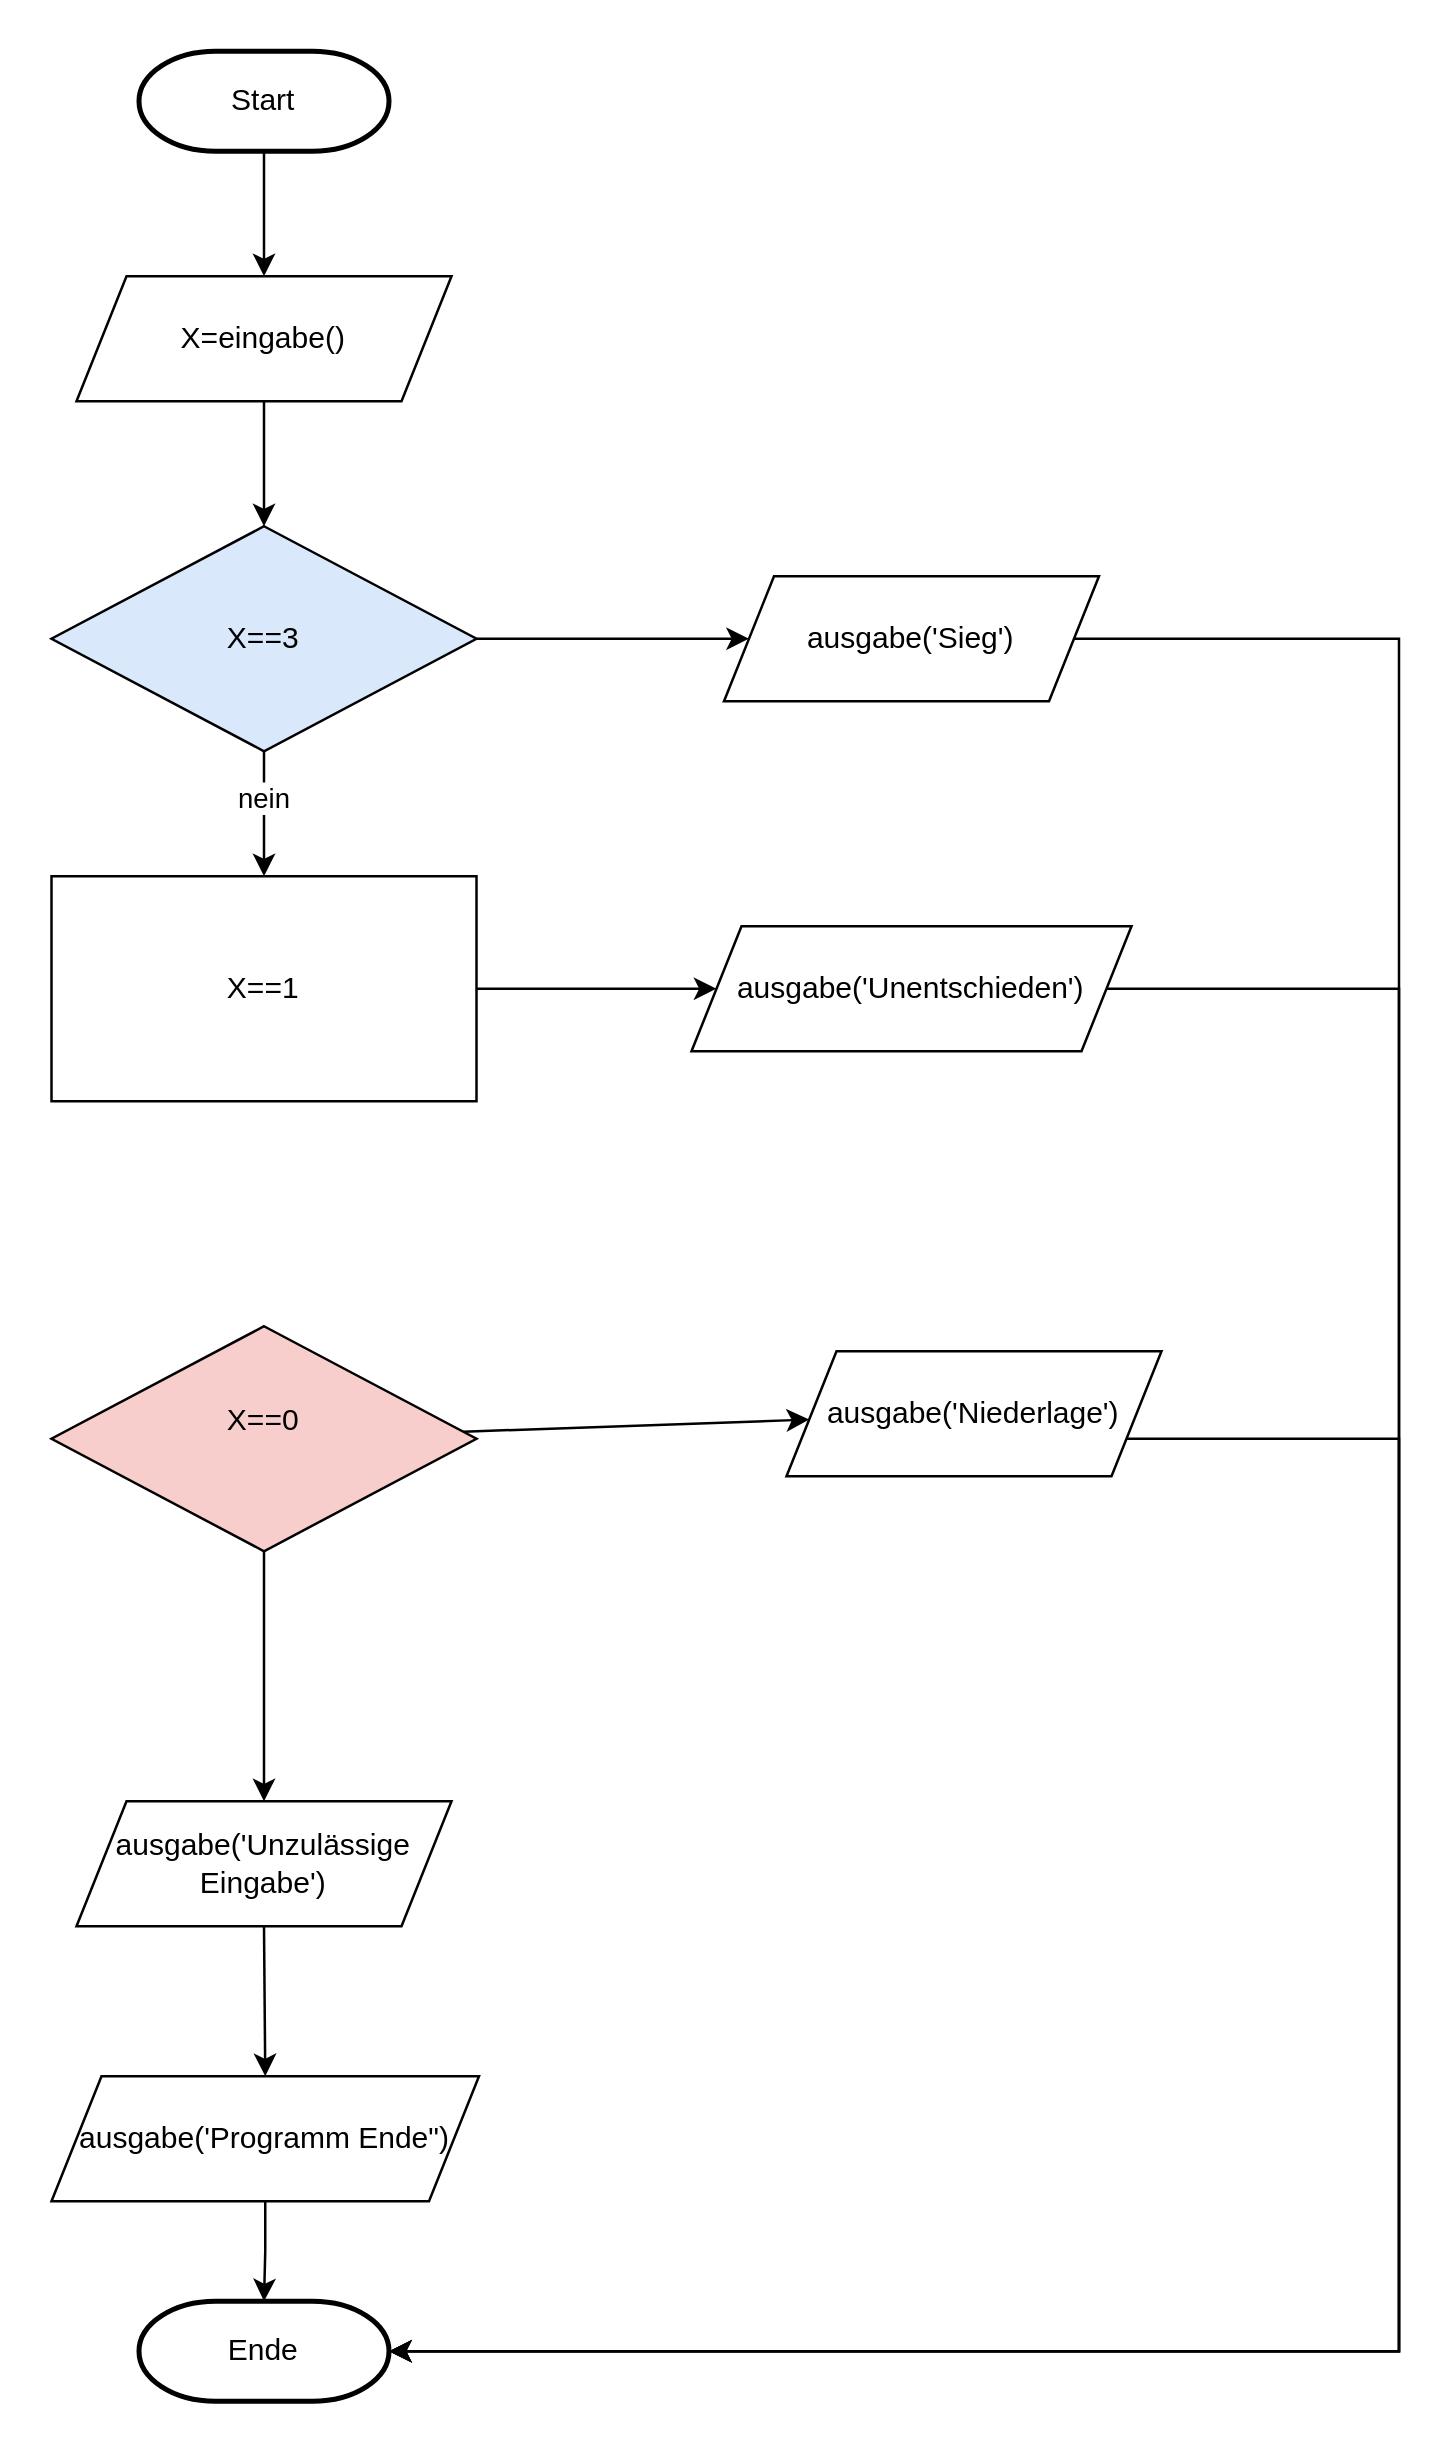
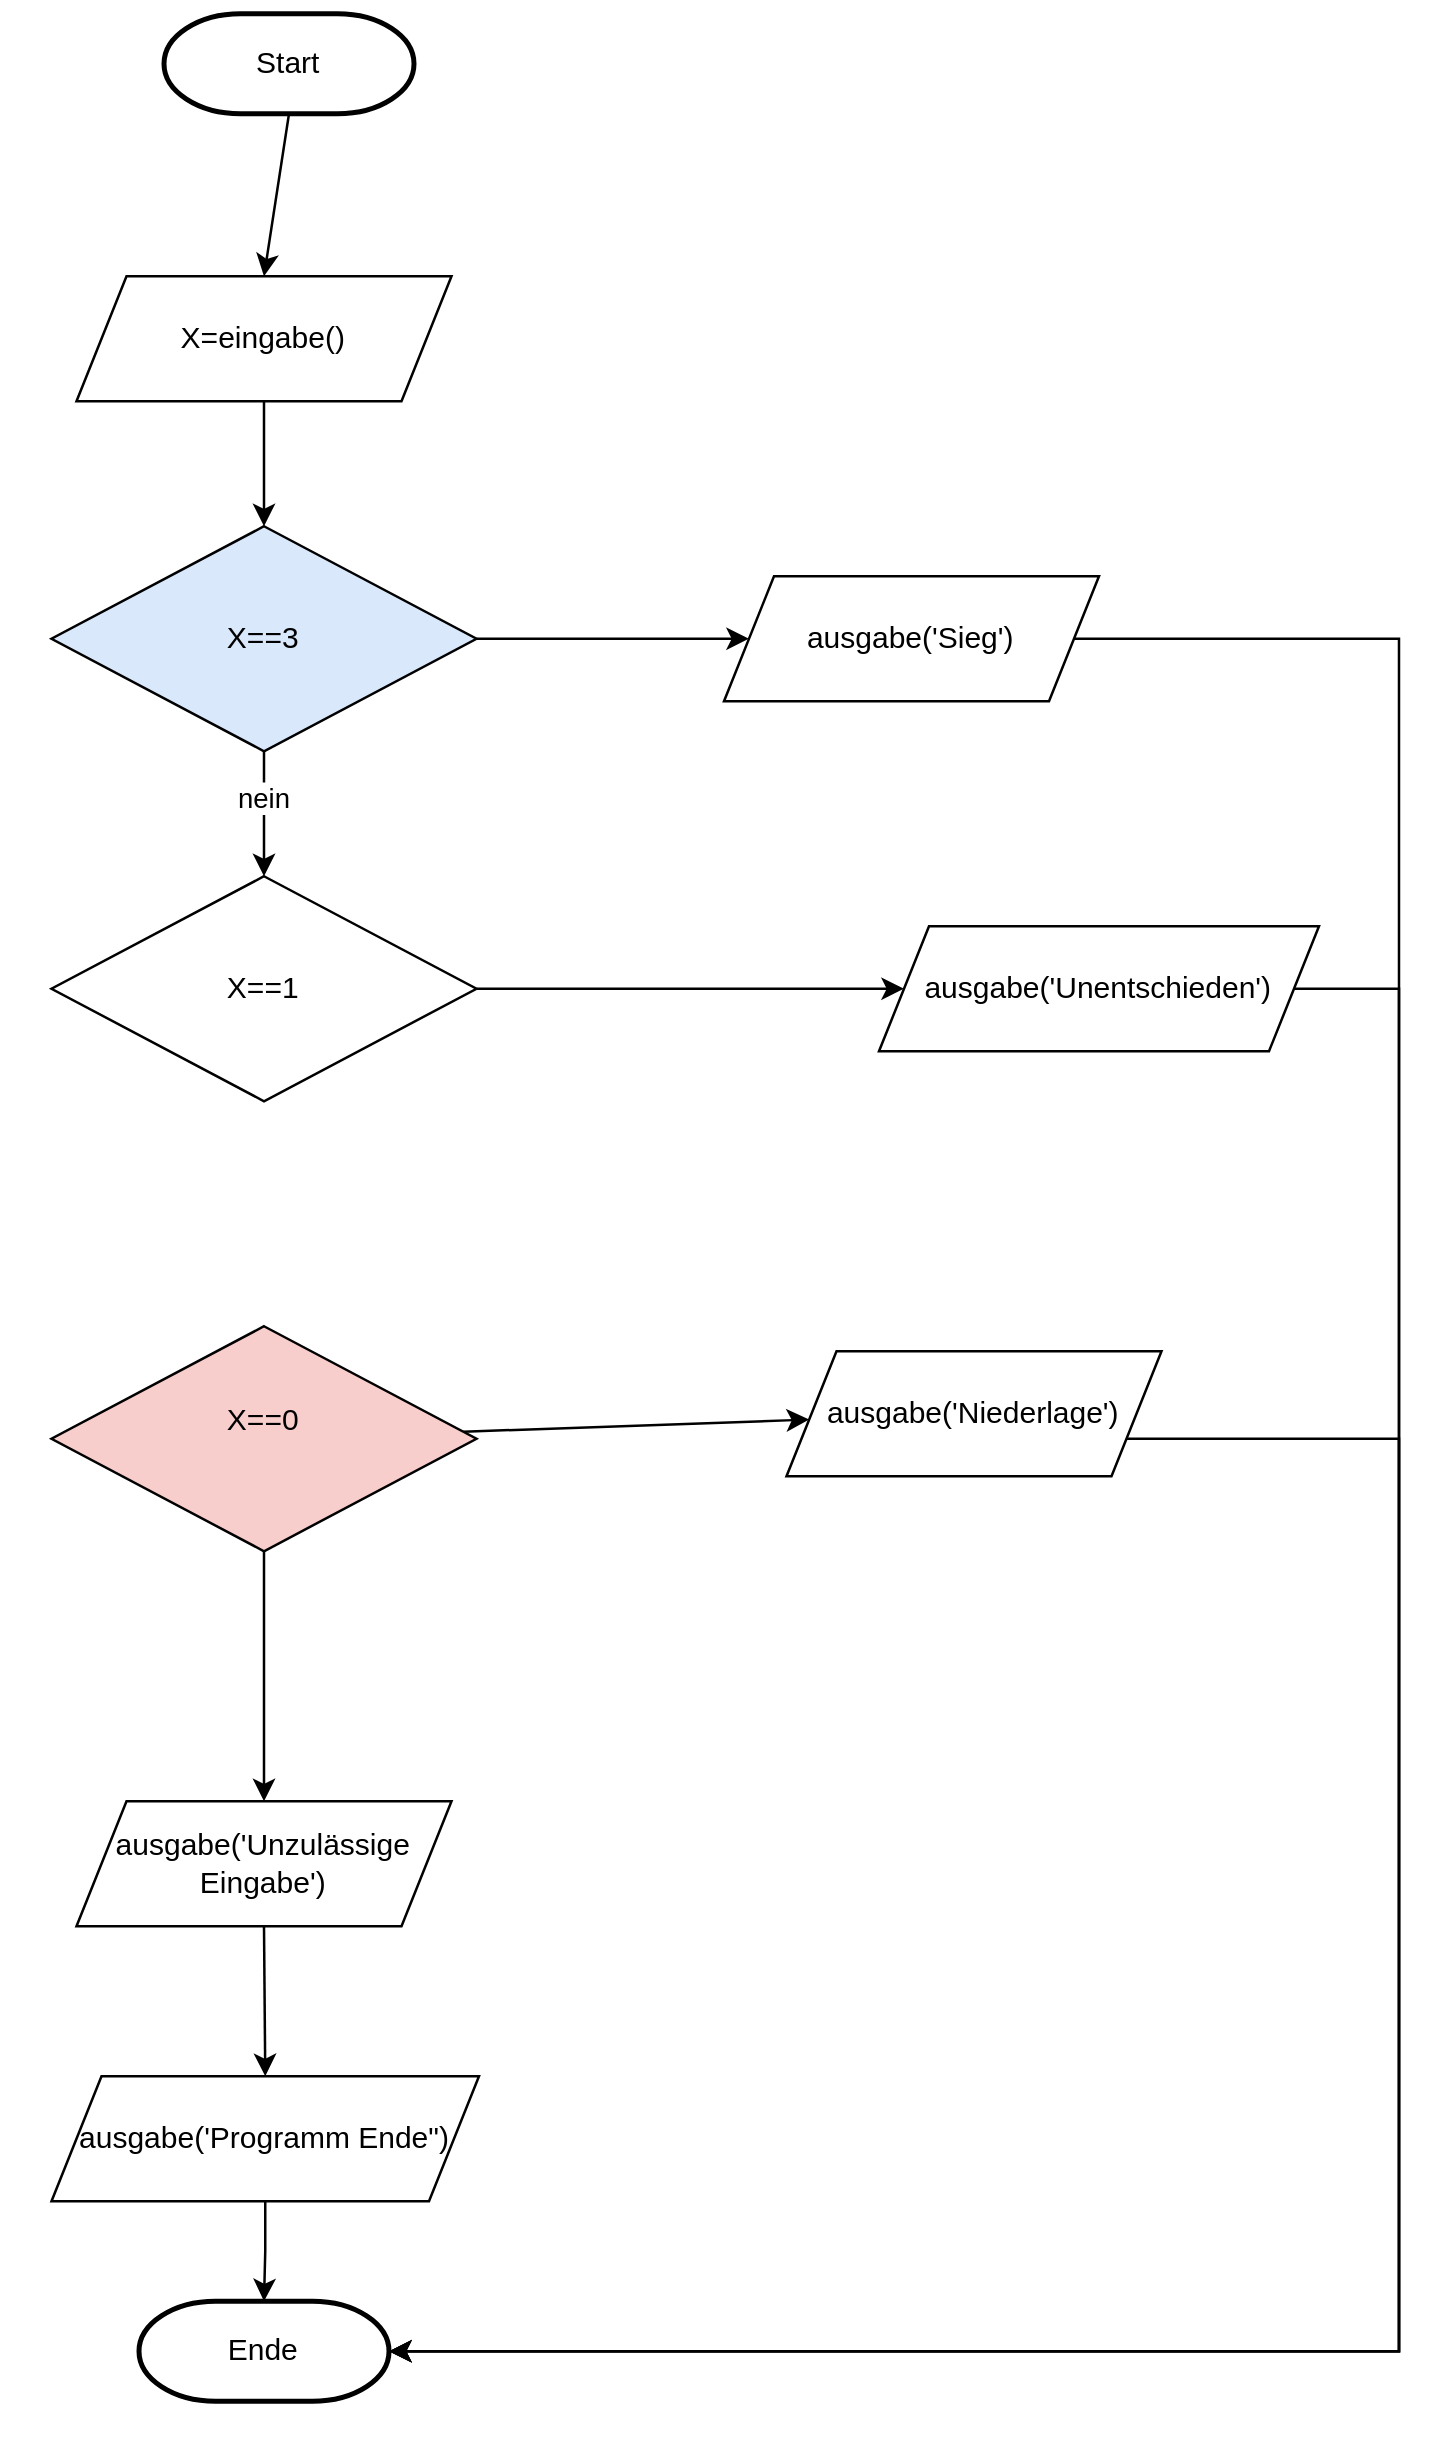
node "Start": moved (264, 101) -> (289, 64)
node "X==1": shape rectangle -> diamond
node "ausgabe('Unentschieden')": moved (911, 989) -> (1099, 989)
